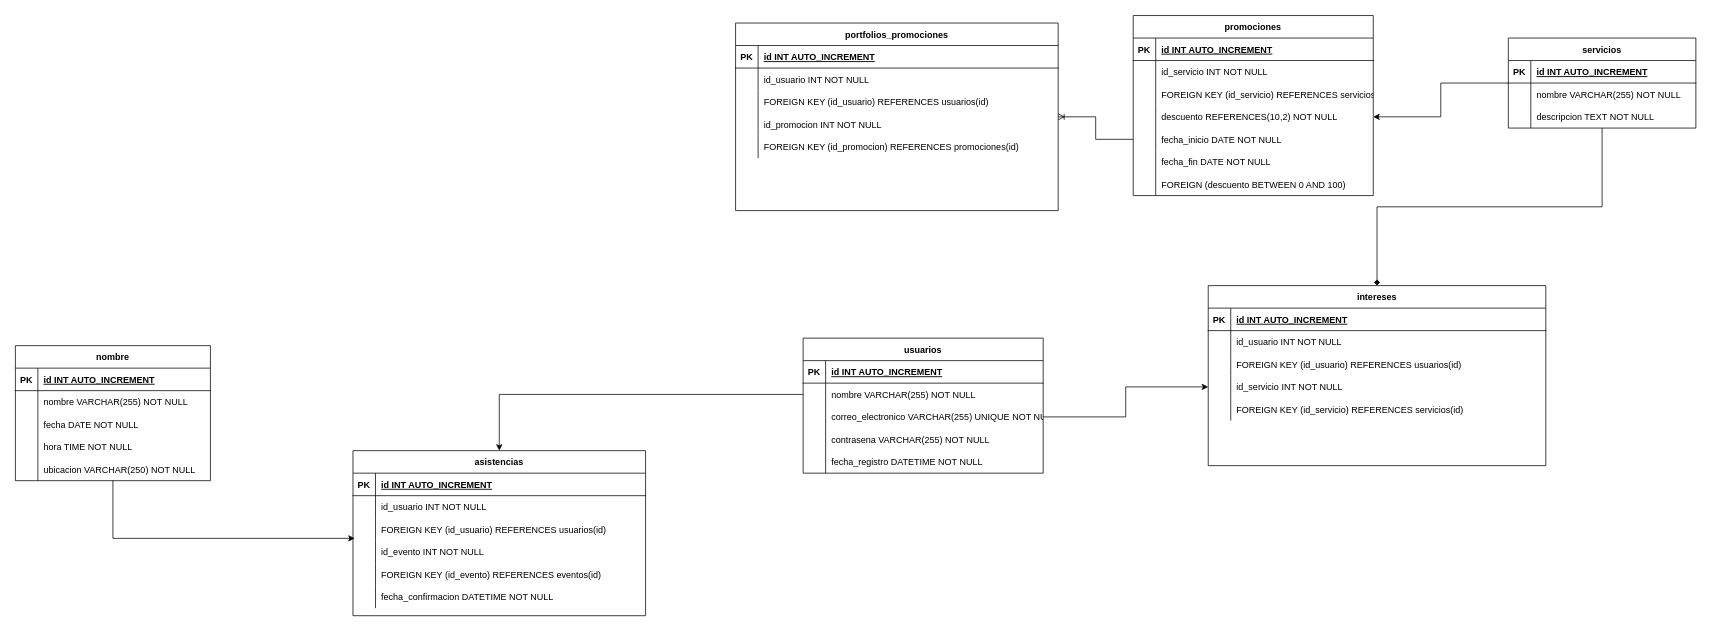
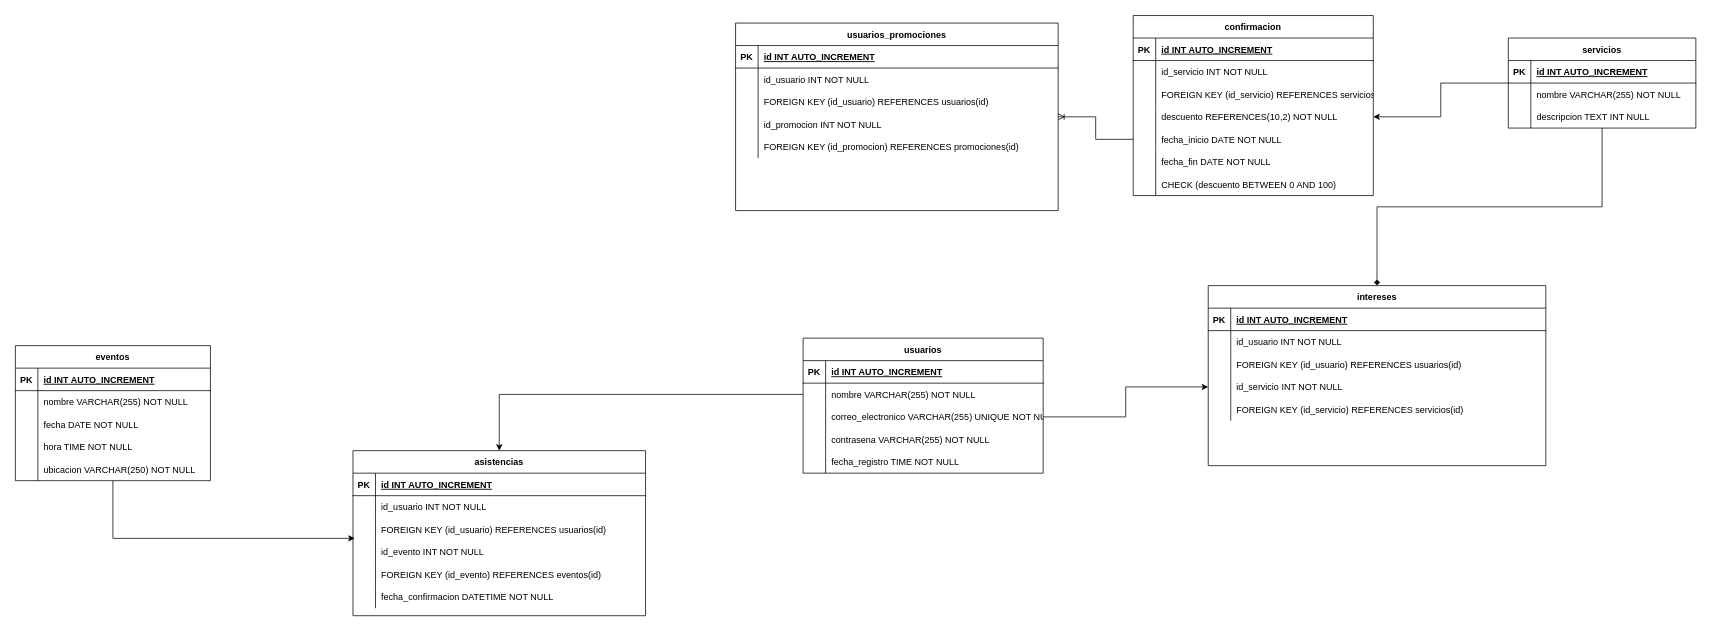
node "promociones": label "promociones" -> "confirmacion"
node "portfolios_promociones": label "portfolios_promociones" -> "usuarios_promociones"
node "descripcion TEXT NOT NULL": label "descripcion TEXT NOT NULL" -> "descripcion TEXT INT NULL"
node "FOREIGN (descuento BETWEEN 0 AND 100)": label "FOREIGN (descuento BETWEEN 0 AND 100)" -> "CHECK (descuento BETWEEN 0 AND 100)"
node "nombre": label "nombre" -> "eventos"
node "fecha_registro DATETIME NOT NULL": label "fecha_registro DATETIME NOT NULL" -> "fecha_registro TIME NOT NULL"
